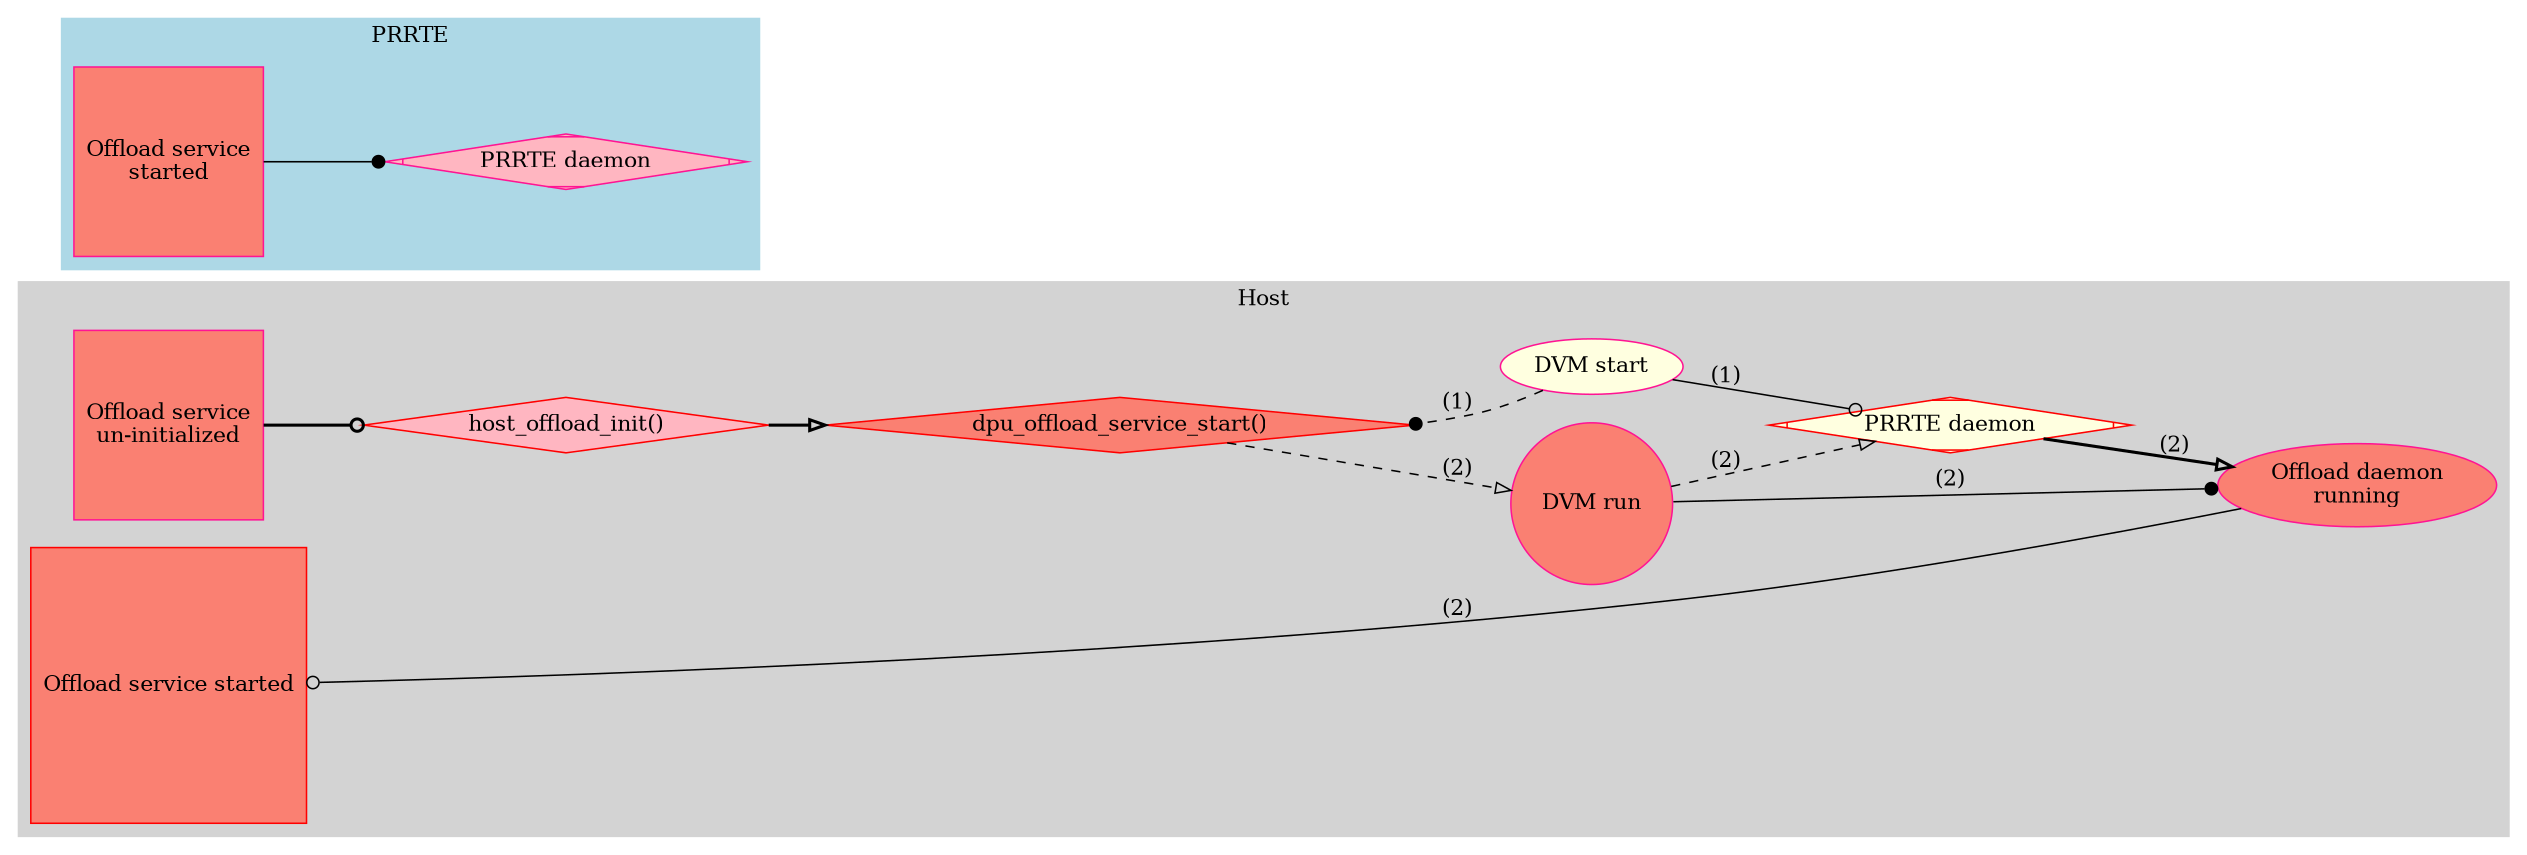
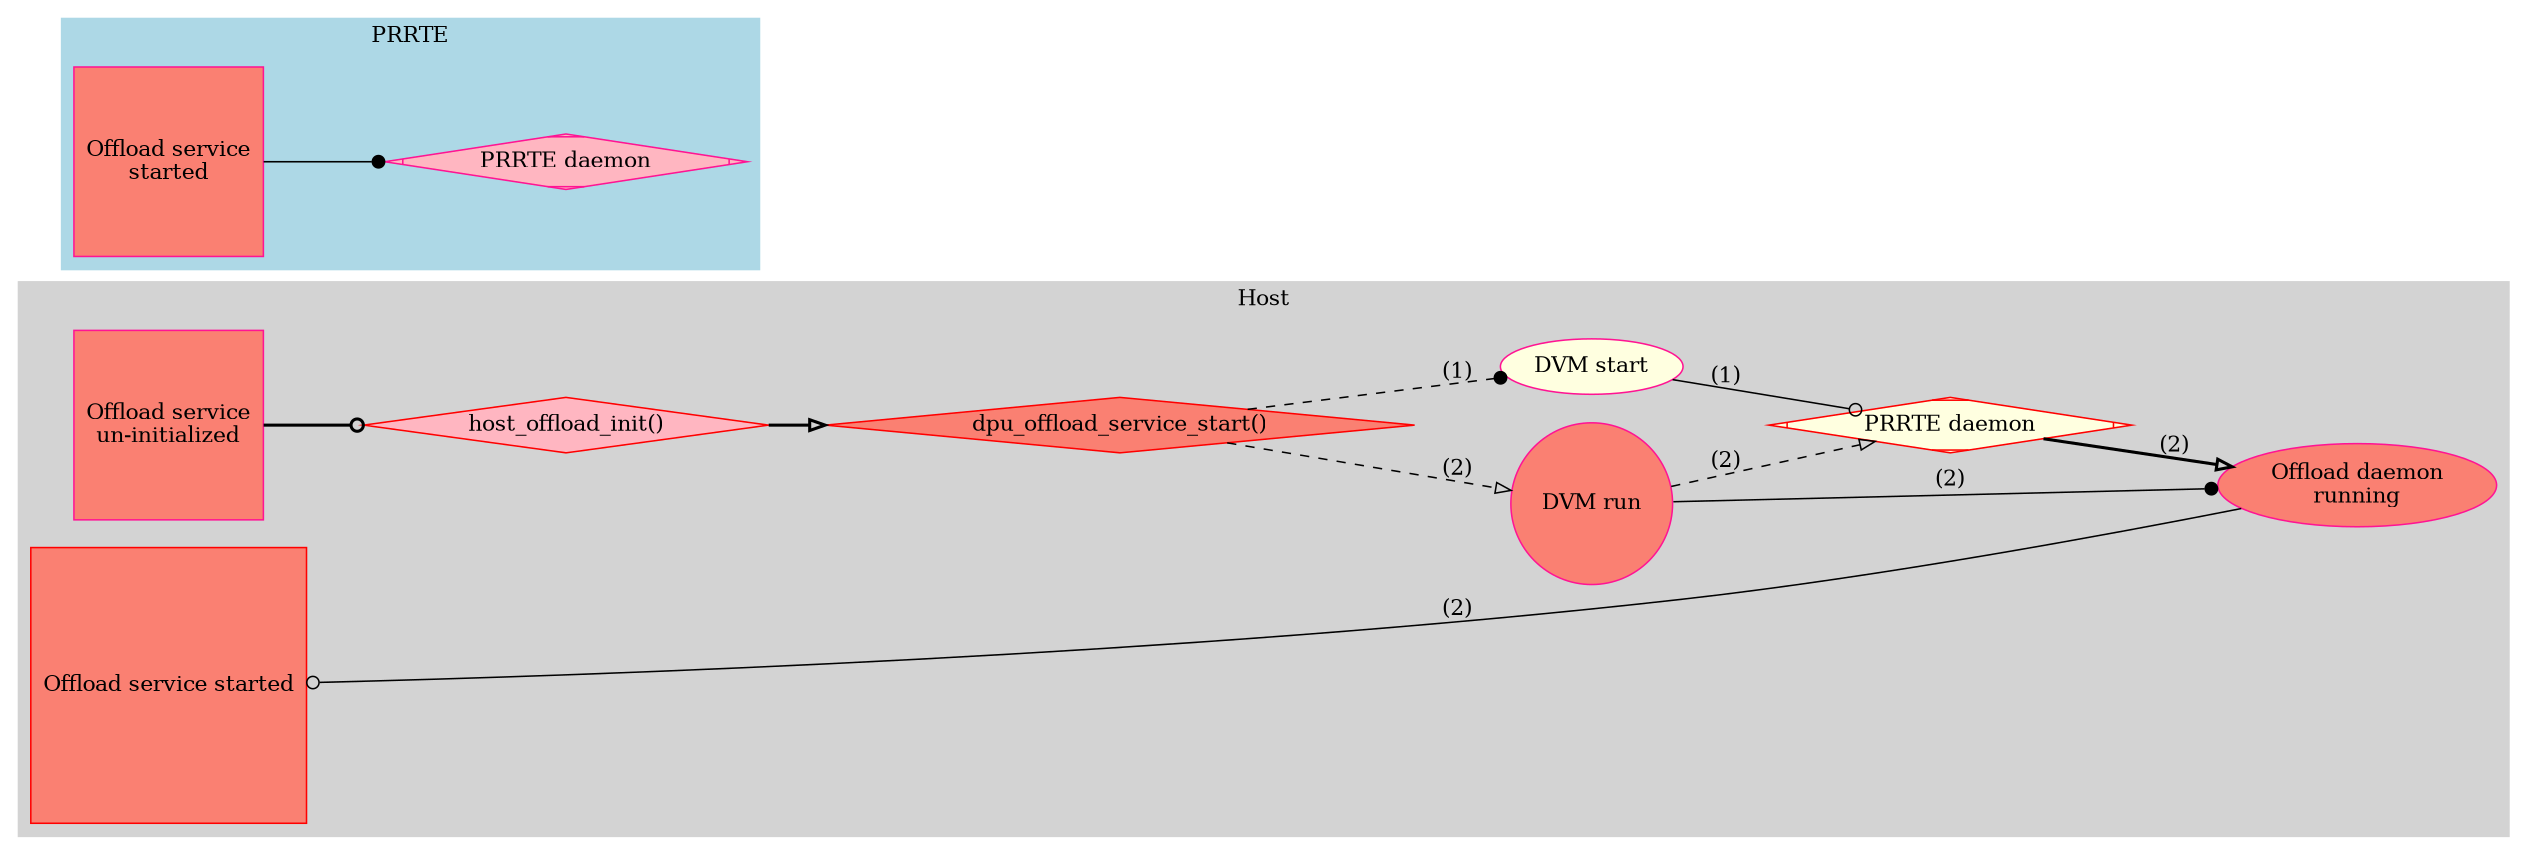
edge "DVM start" -> "dpu_offload_service_start()": reversed
